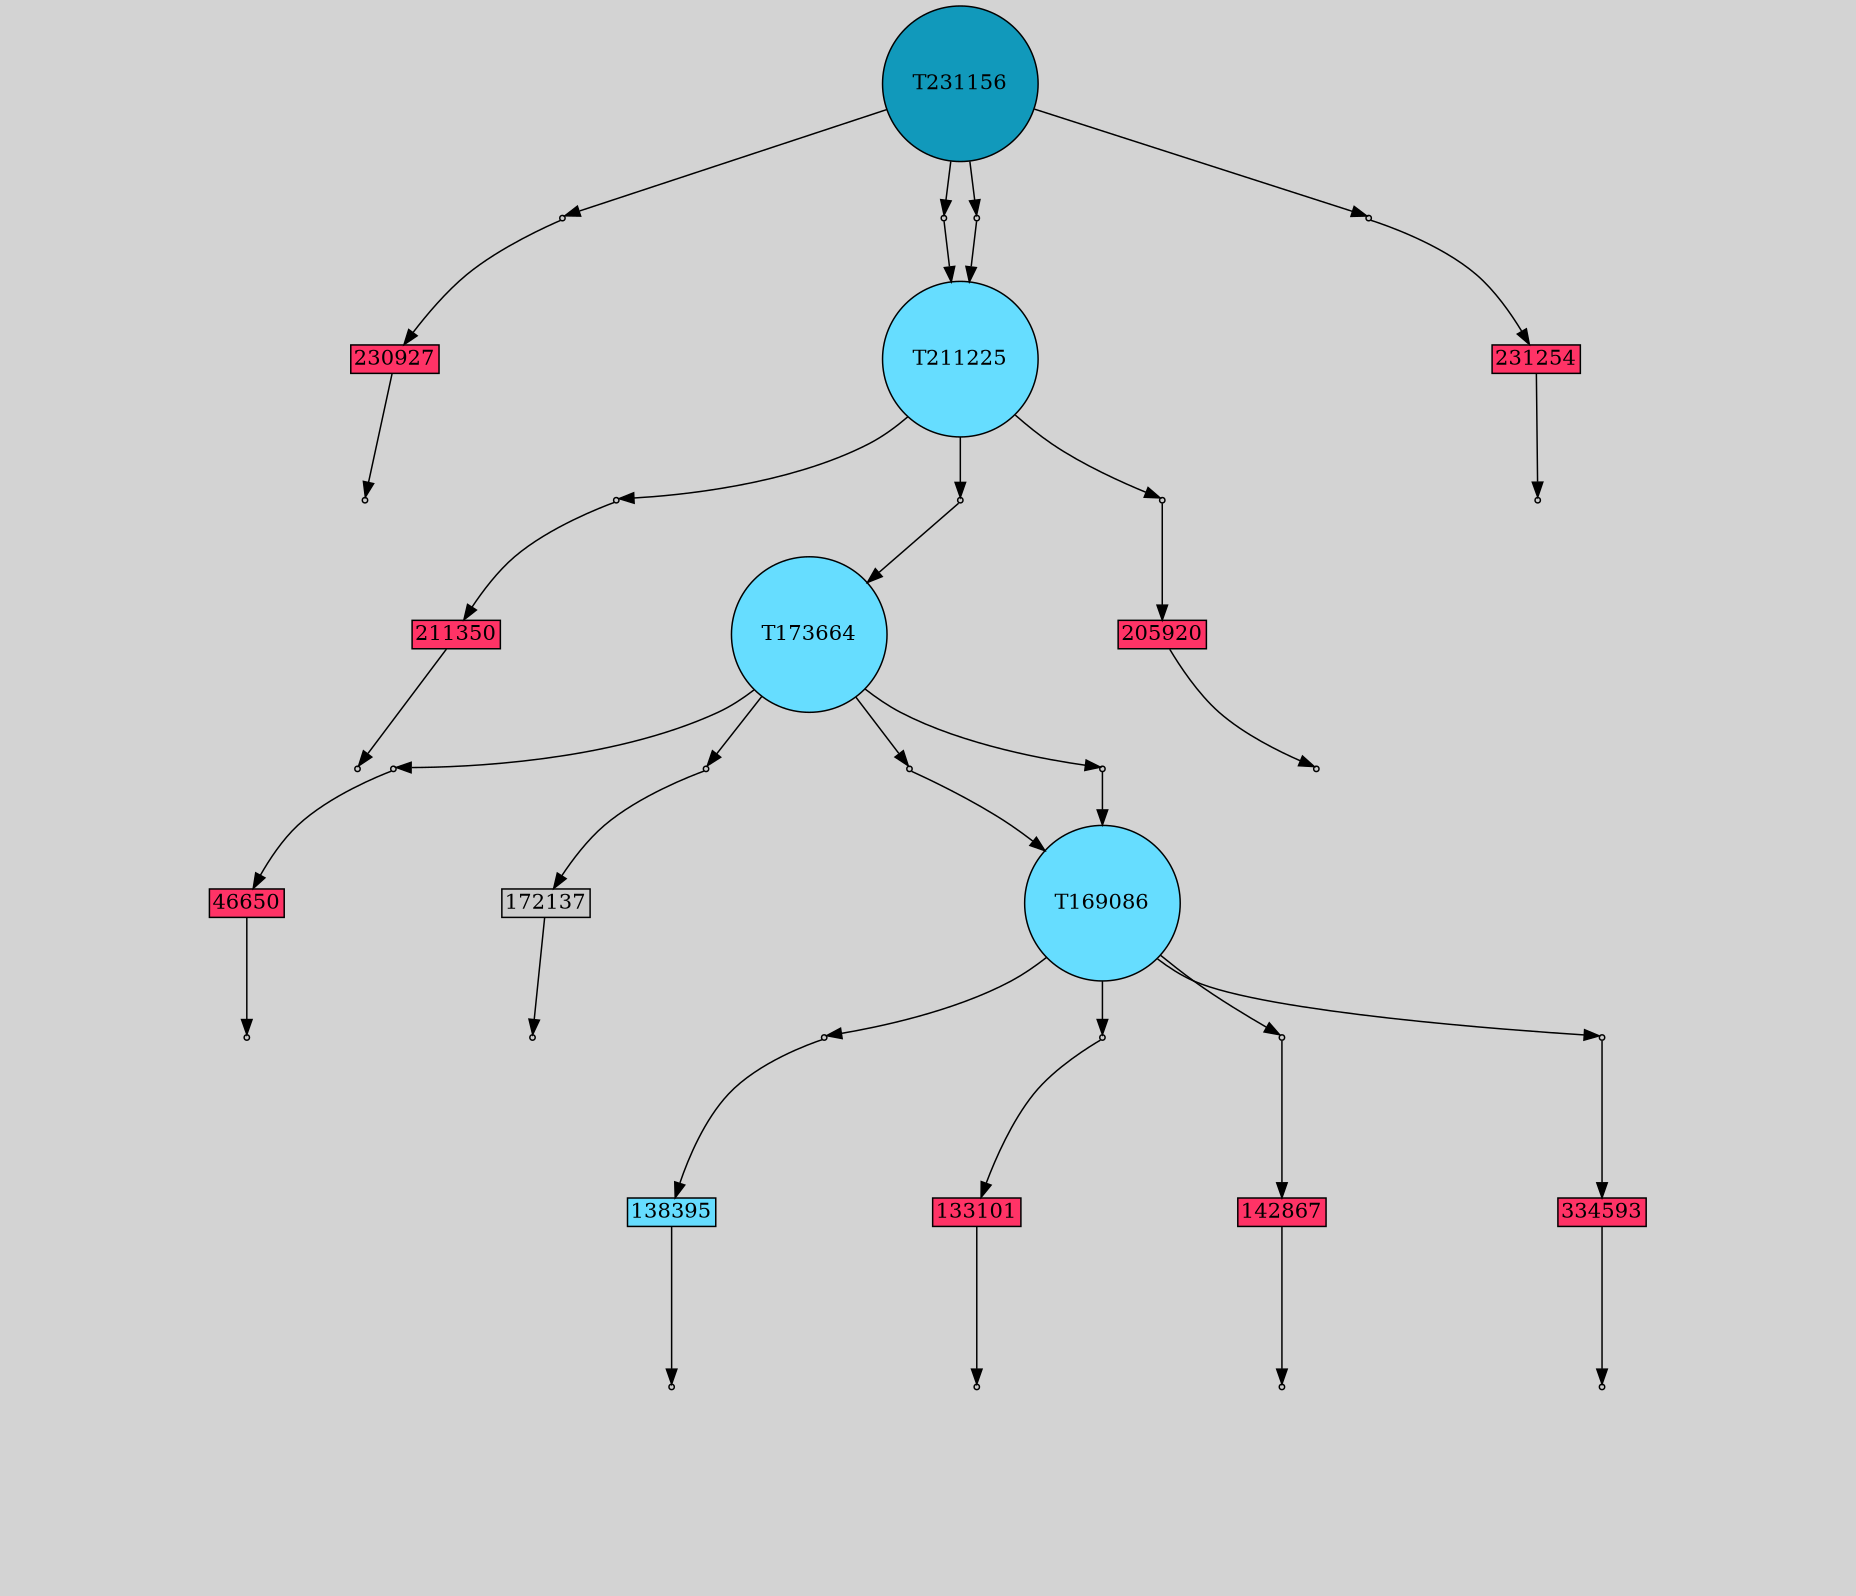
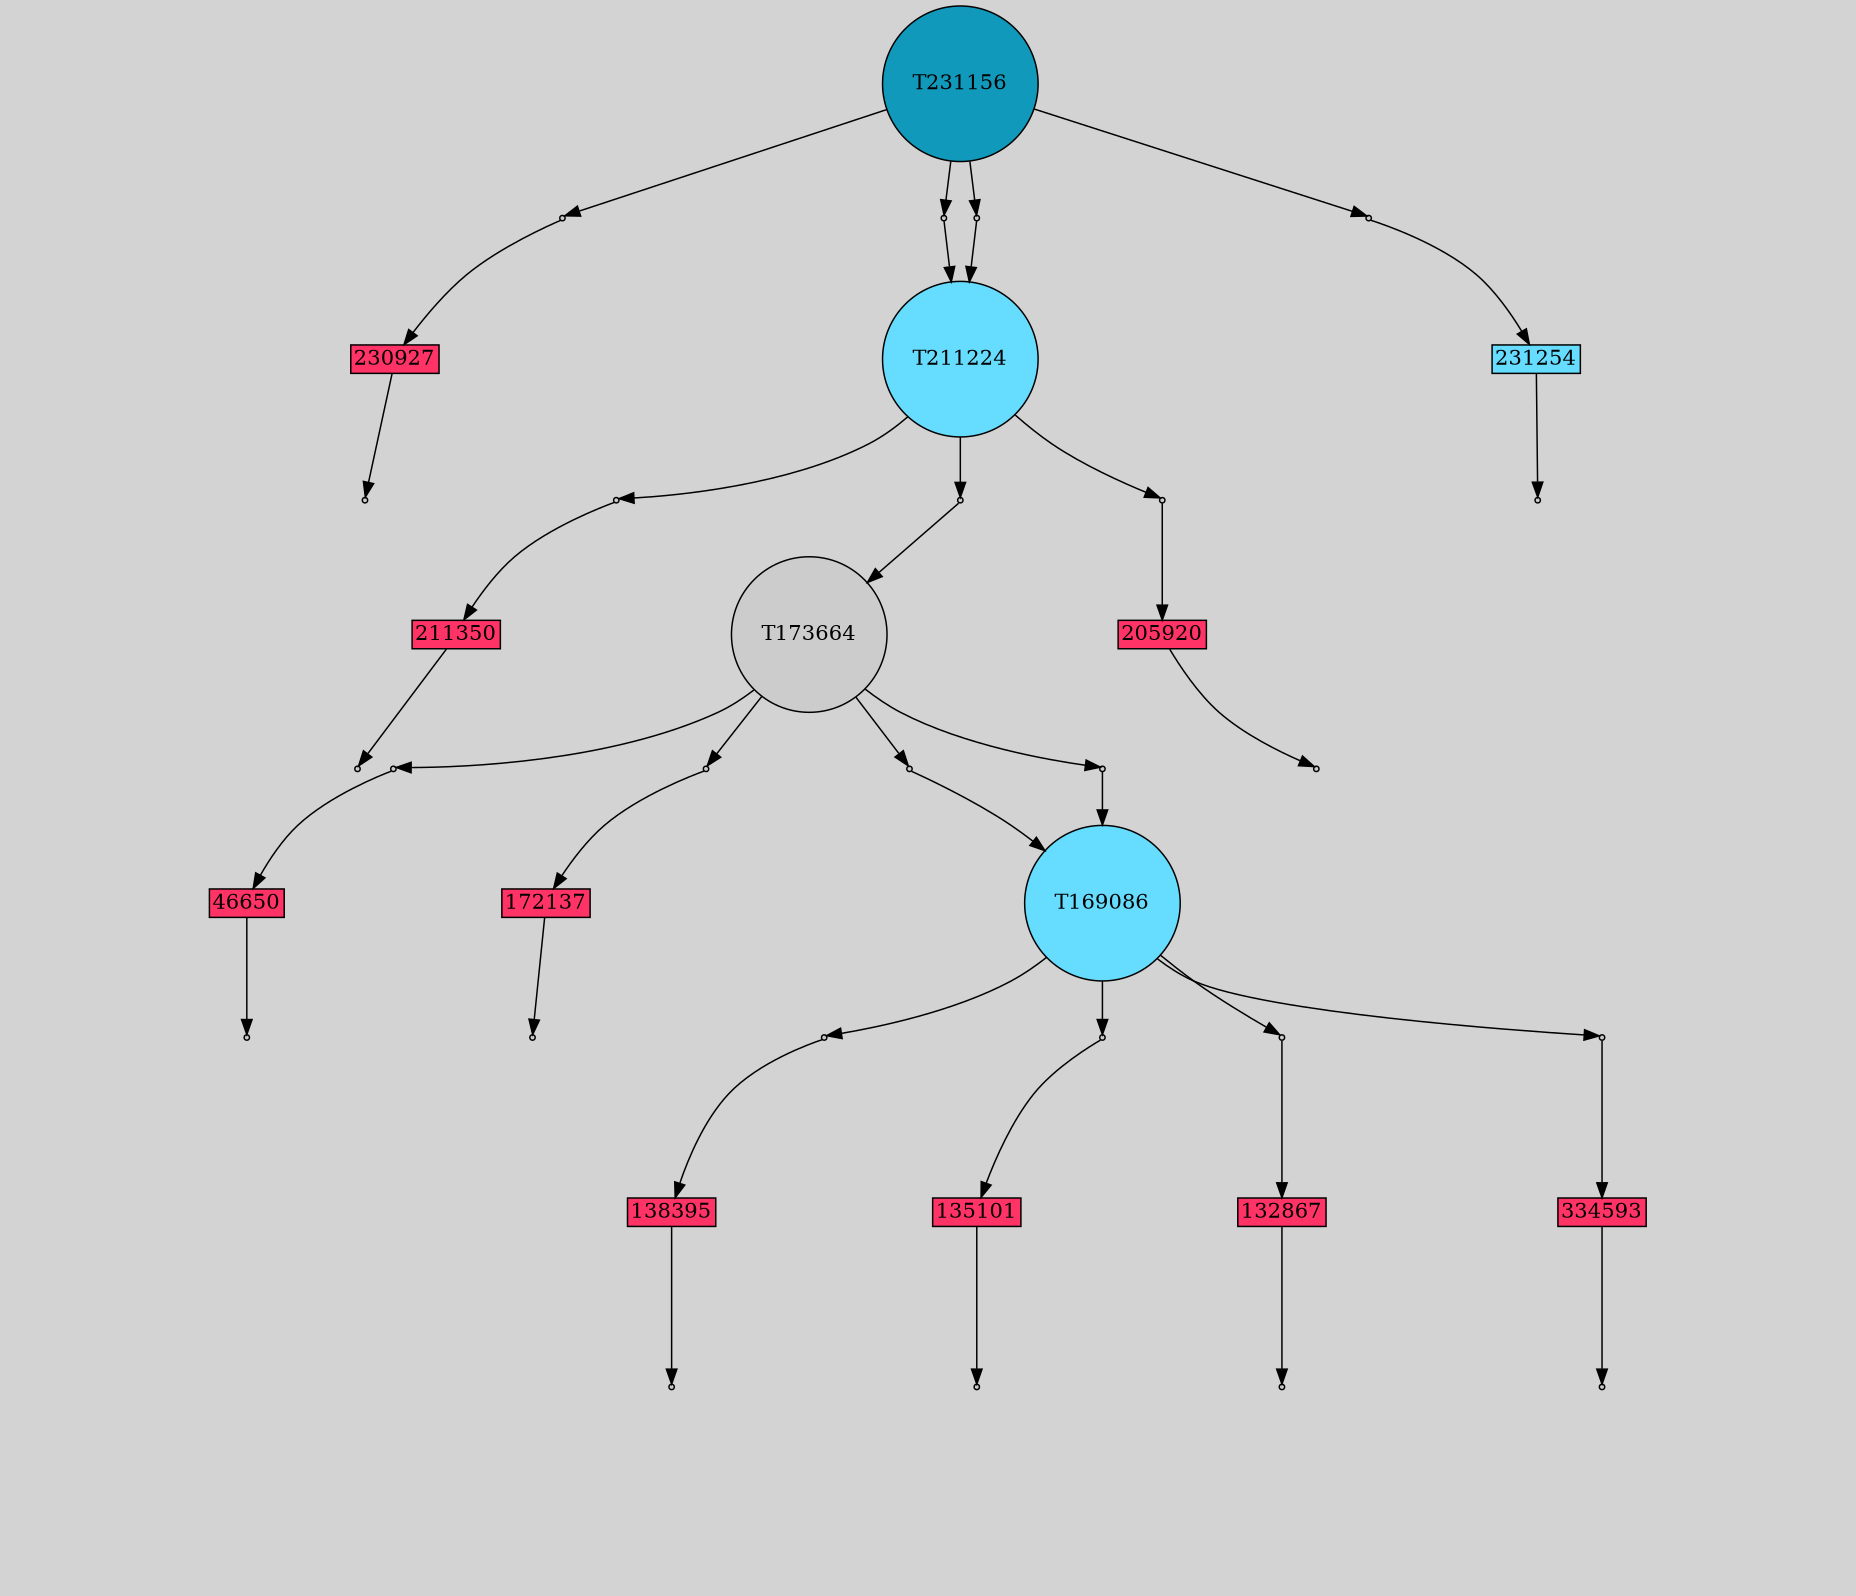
node "T211225": label "T211225" -> "T211224"
node "231254": fillcolor #ff3366 -> #66ddff
node "T173664": fillcolor #66ddff -> #cccccc
node "172137": fillcolor #cccccc -> #ff3366
node "138395": fillcolor #66ddff -> #ff3366
node "133101": label "133101" -> "135101"
node "142867": label "142867" -> "132867"
